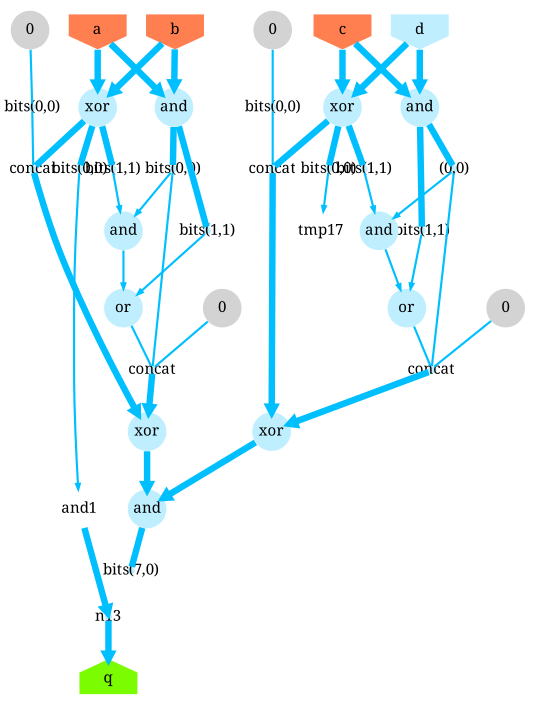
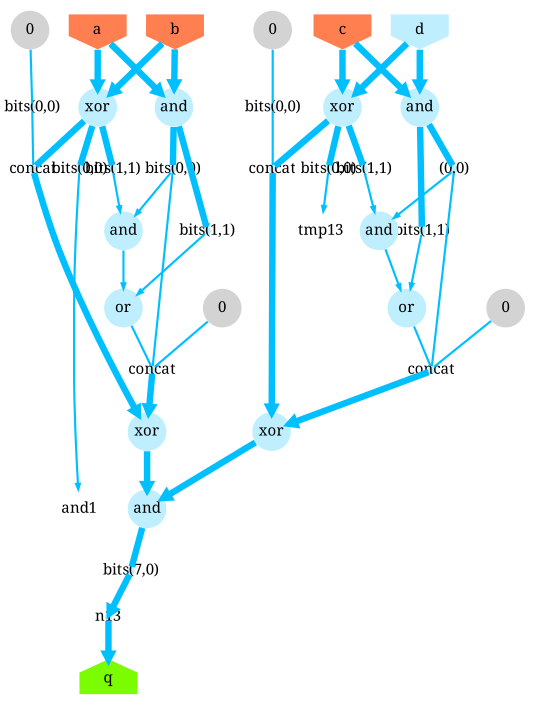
node "tmp17": label "tmp17" -> "tmp13"
edge "and1" -> "n13": now "bits(7,0)" -> "n13"
